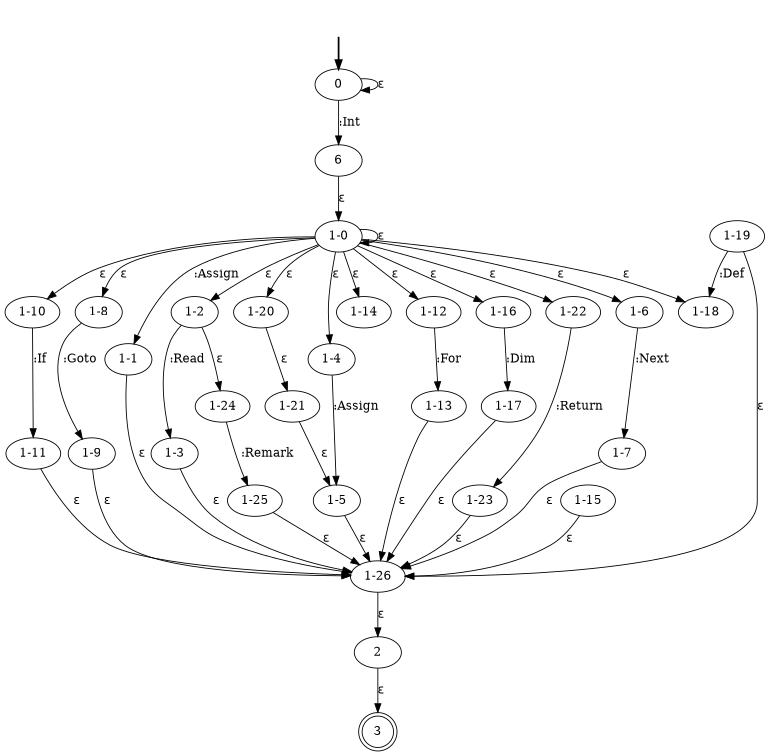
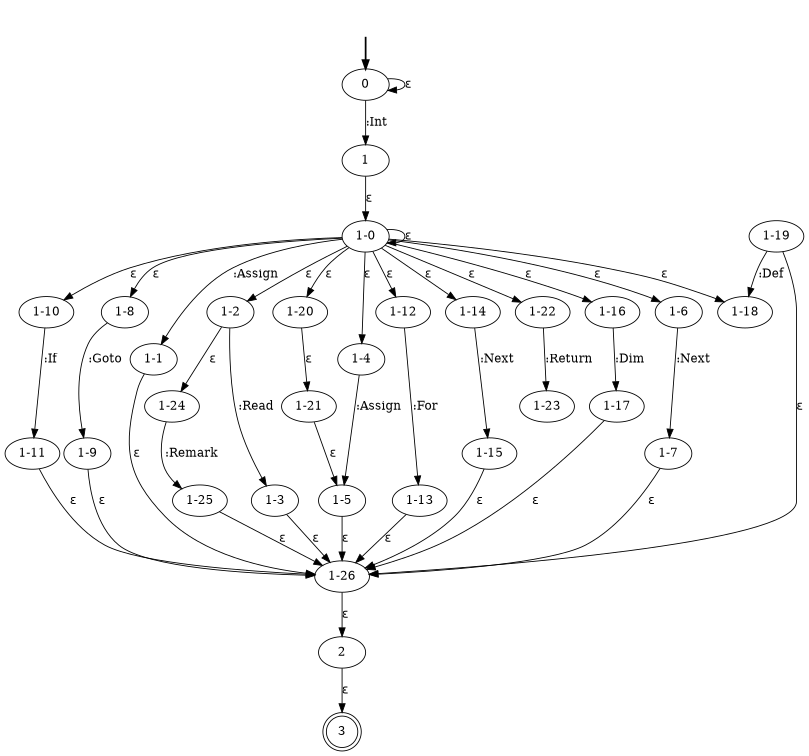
node "6": label "6" -> "1"
edge "1-14" -> "1-15": added, label ":Next"
edge "1-23" -> "1-26": removed, label "ε"
